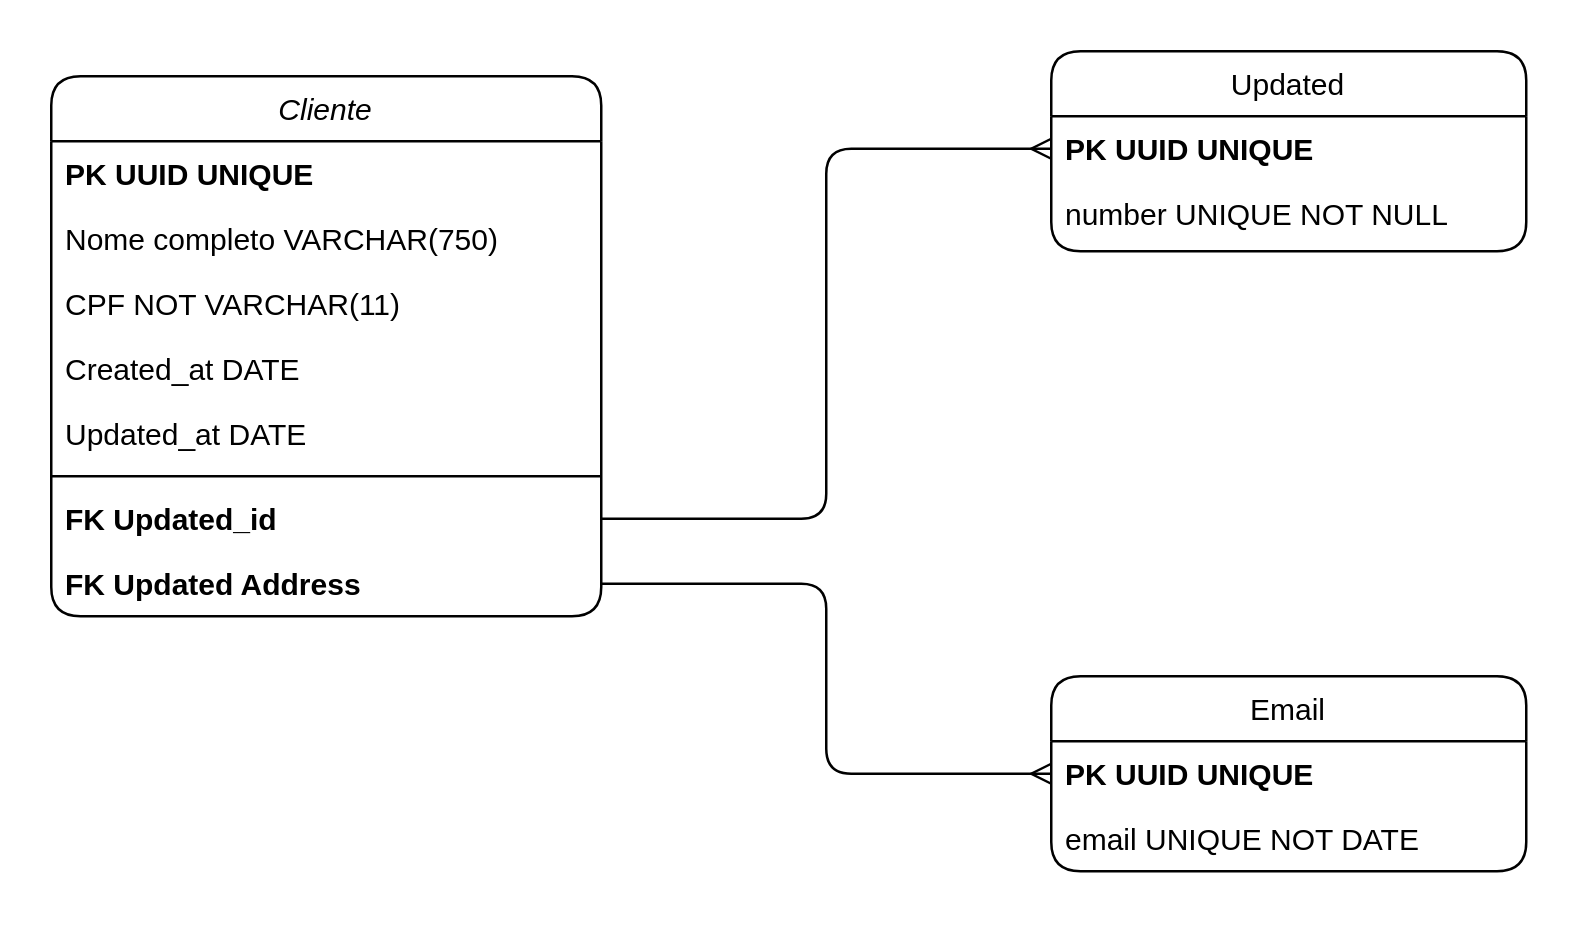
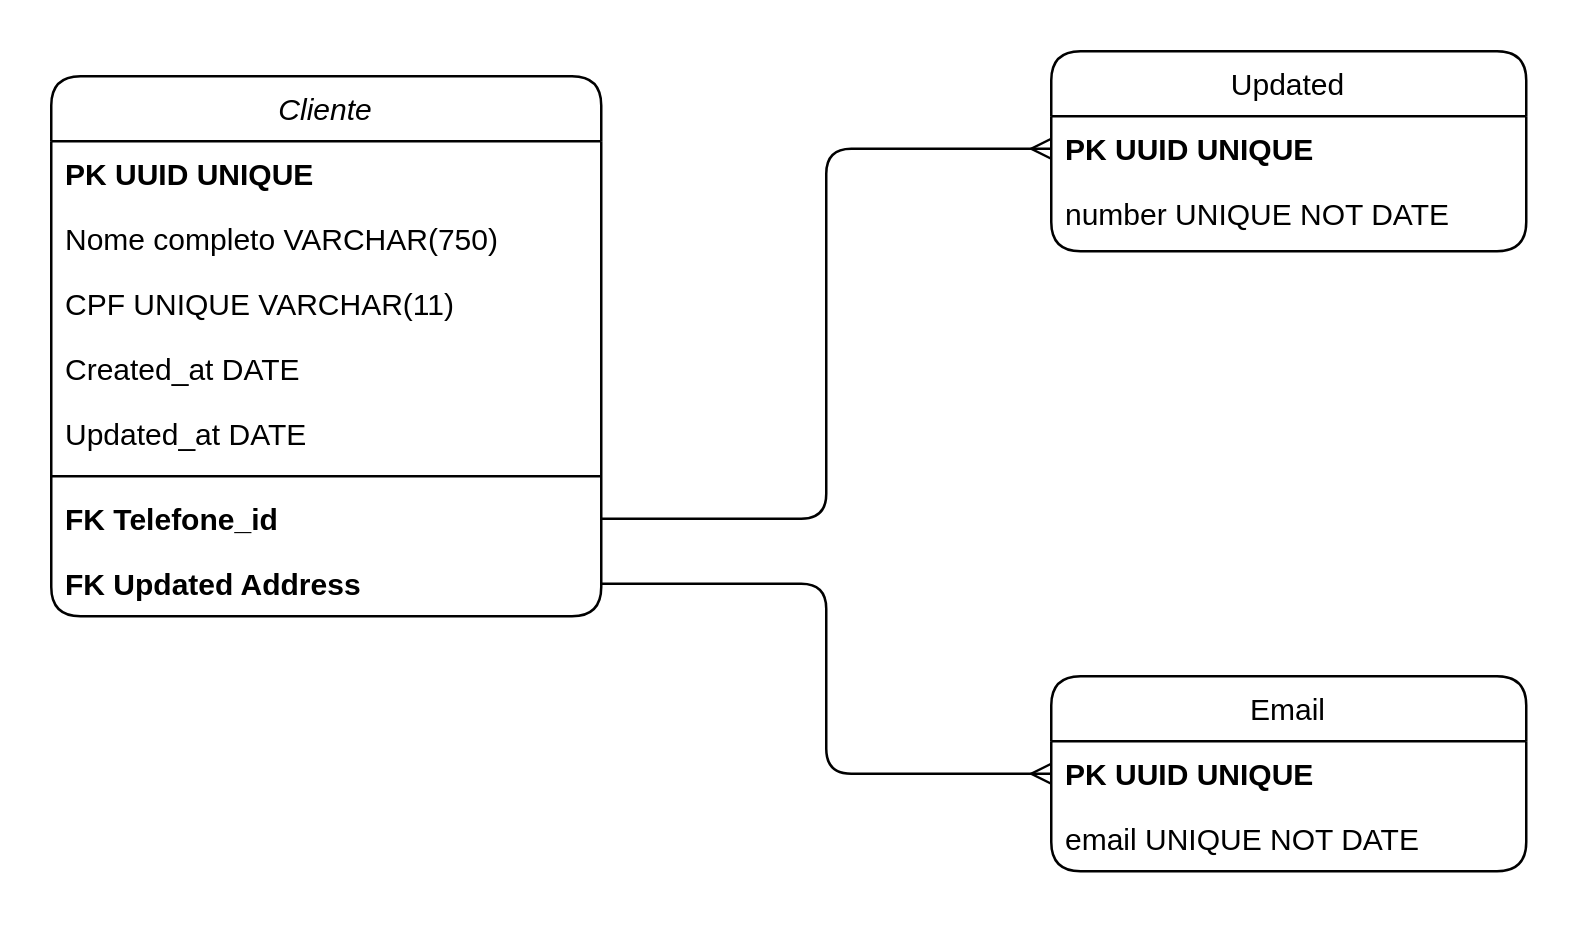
node "number UNIQUE NOT NULL": label "number UNIQUE NOT NULL" -> "number UNIQUE NOT DATE"
node "CPF NOT VARCHAR(11)": label "CPF NOT VARCHAR(11)" -> "CPF UNIQUE VARCHAR(11)"
node "FK Updated_id": label "FK Updated_id" -> "FK Telefone_id"
